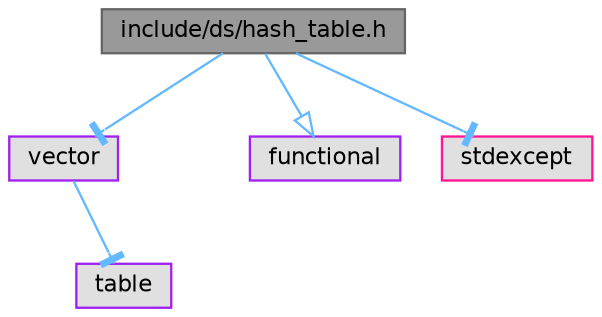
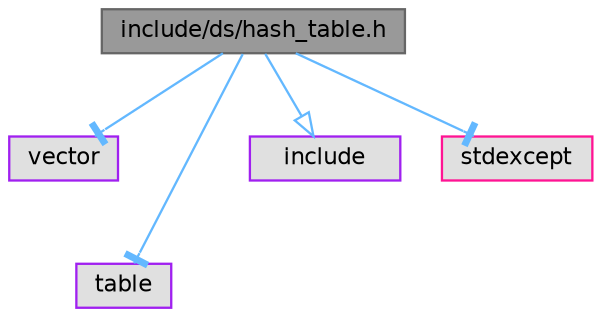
node "functional": label "functional" -> "include"
edge "vector" -> "table": now "include/ds/hash_table.h" -> "table"
